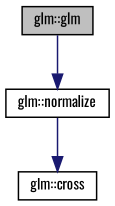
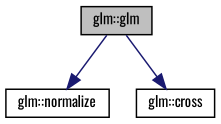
edge "glm::normalize" -> "glm::cross": now "glm::glm" -> "glm::cross"
